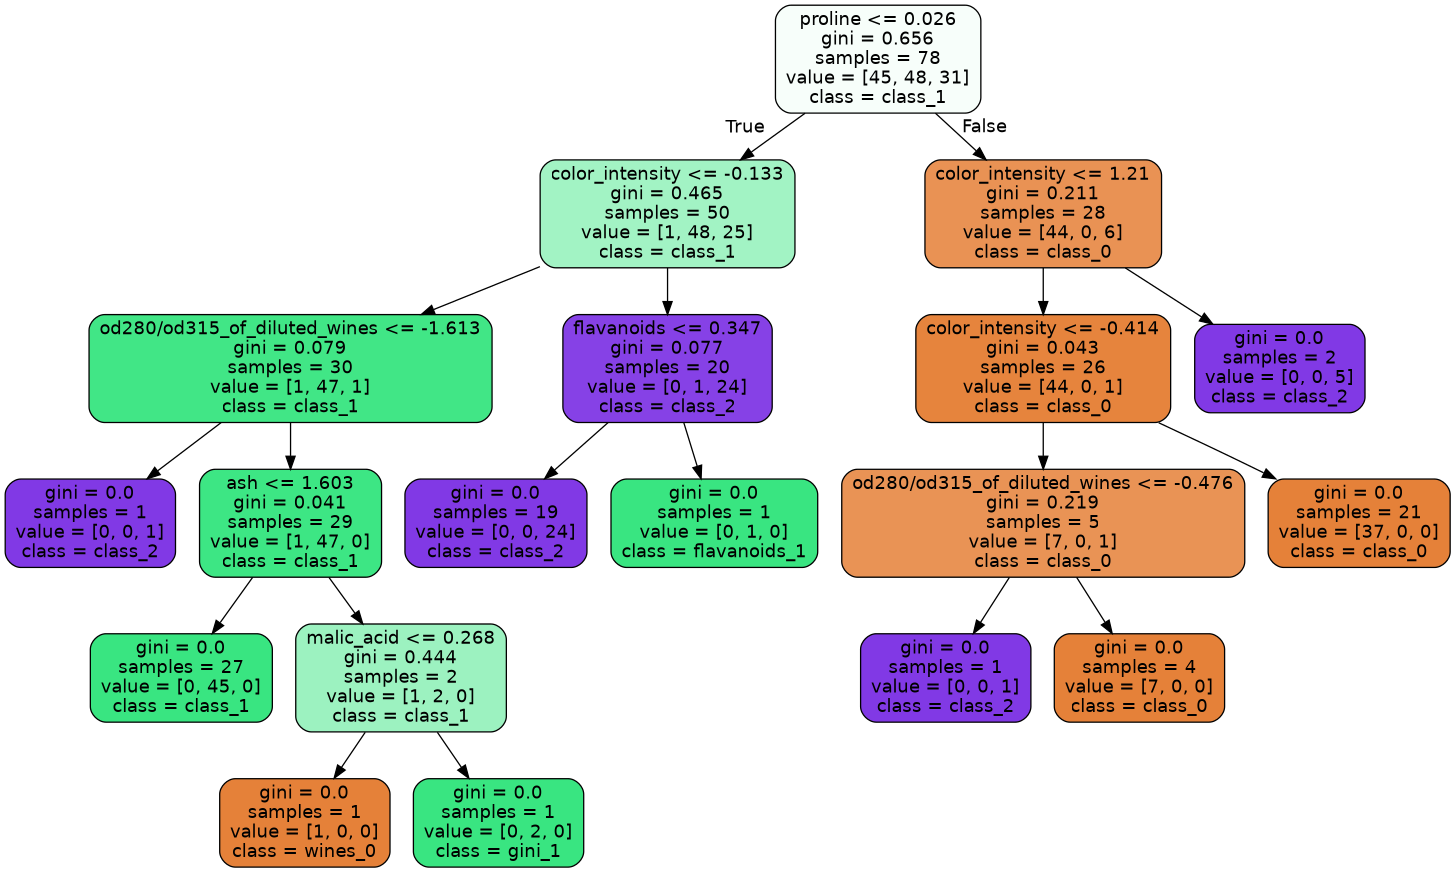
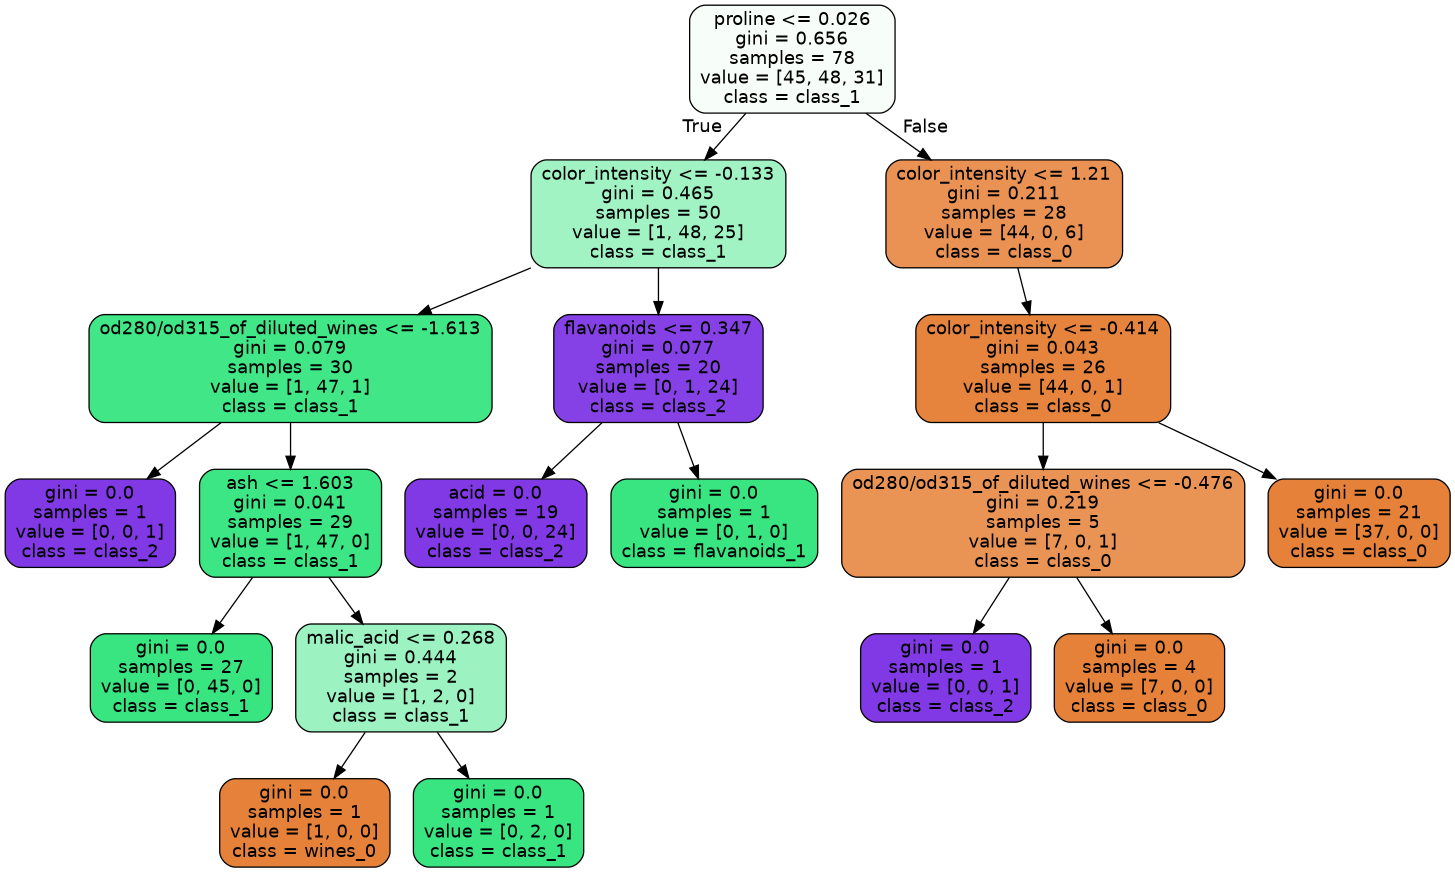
node "gini = 0.0 samples = 2 value = [0, 0, 5] class = class_2": removed
node "gini = 0.0 samples = 19 value = [0, 0, 24] class = class_2": label "gini = 0.0 samples = 19 value = [0, 0, 24] class = class_2" -> "acid = 0.0 samples = 19 value = [0, 0, 24] class = class_2"
node "gini = 0.0 samples = 1 value = [0, 2, 0] class = gini_1": label "gini = 0.0 samples = 1 value = [0, 2, 0] class = gini_1" -> "gini = 0.0 samples = 1 value = [0, 2, 0] class = class_1"
